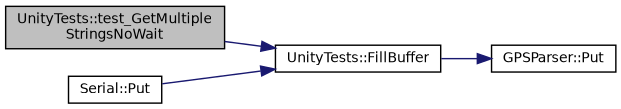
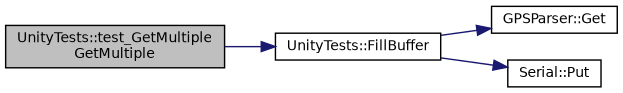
node "UnityTests::test_GetMultiple StringsNoWait": label "UnityTests::test_GetMultiple StringsNoWait" -> "UnityTests::test_GetMultiple GetMultiple"
node "GPSParser::Put": label "GPSParser::Put" -> "GPSParser::Get"
edge "Serial::Put" -> "UnityTests::FillBuffer": reversed
